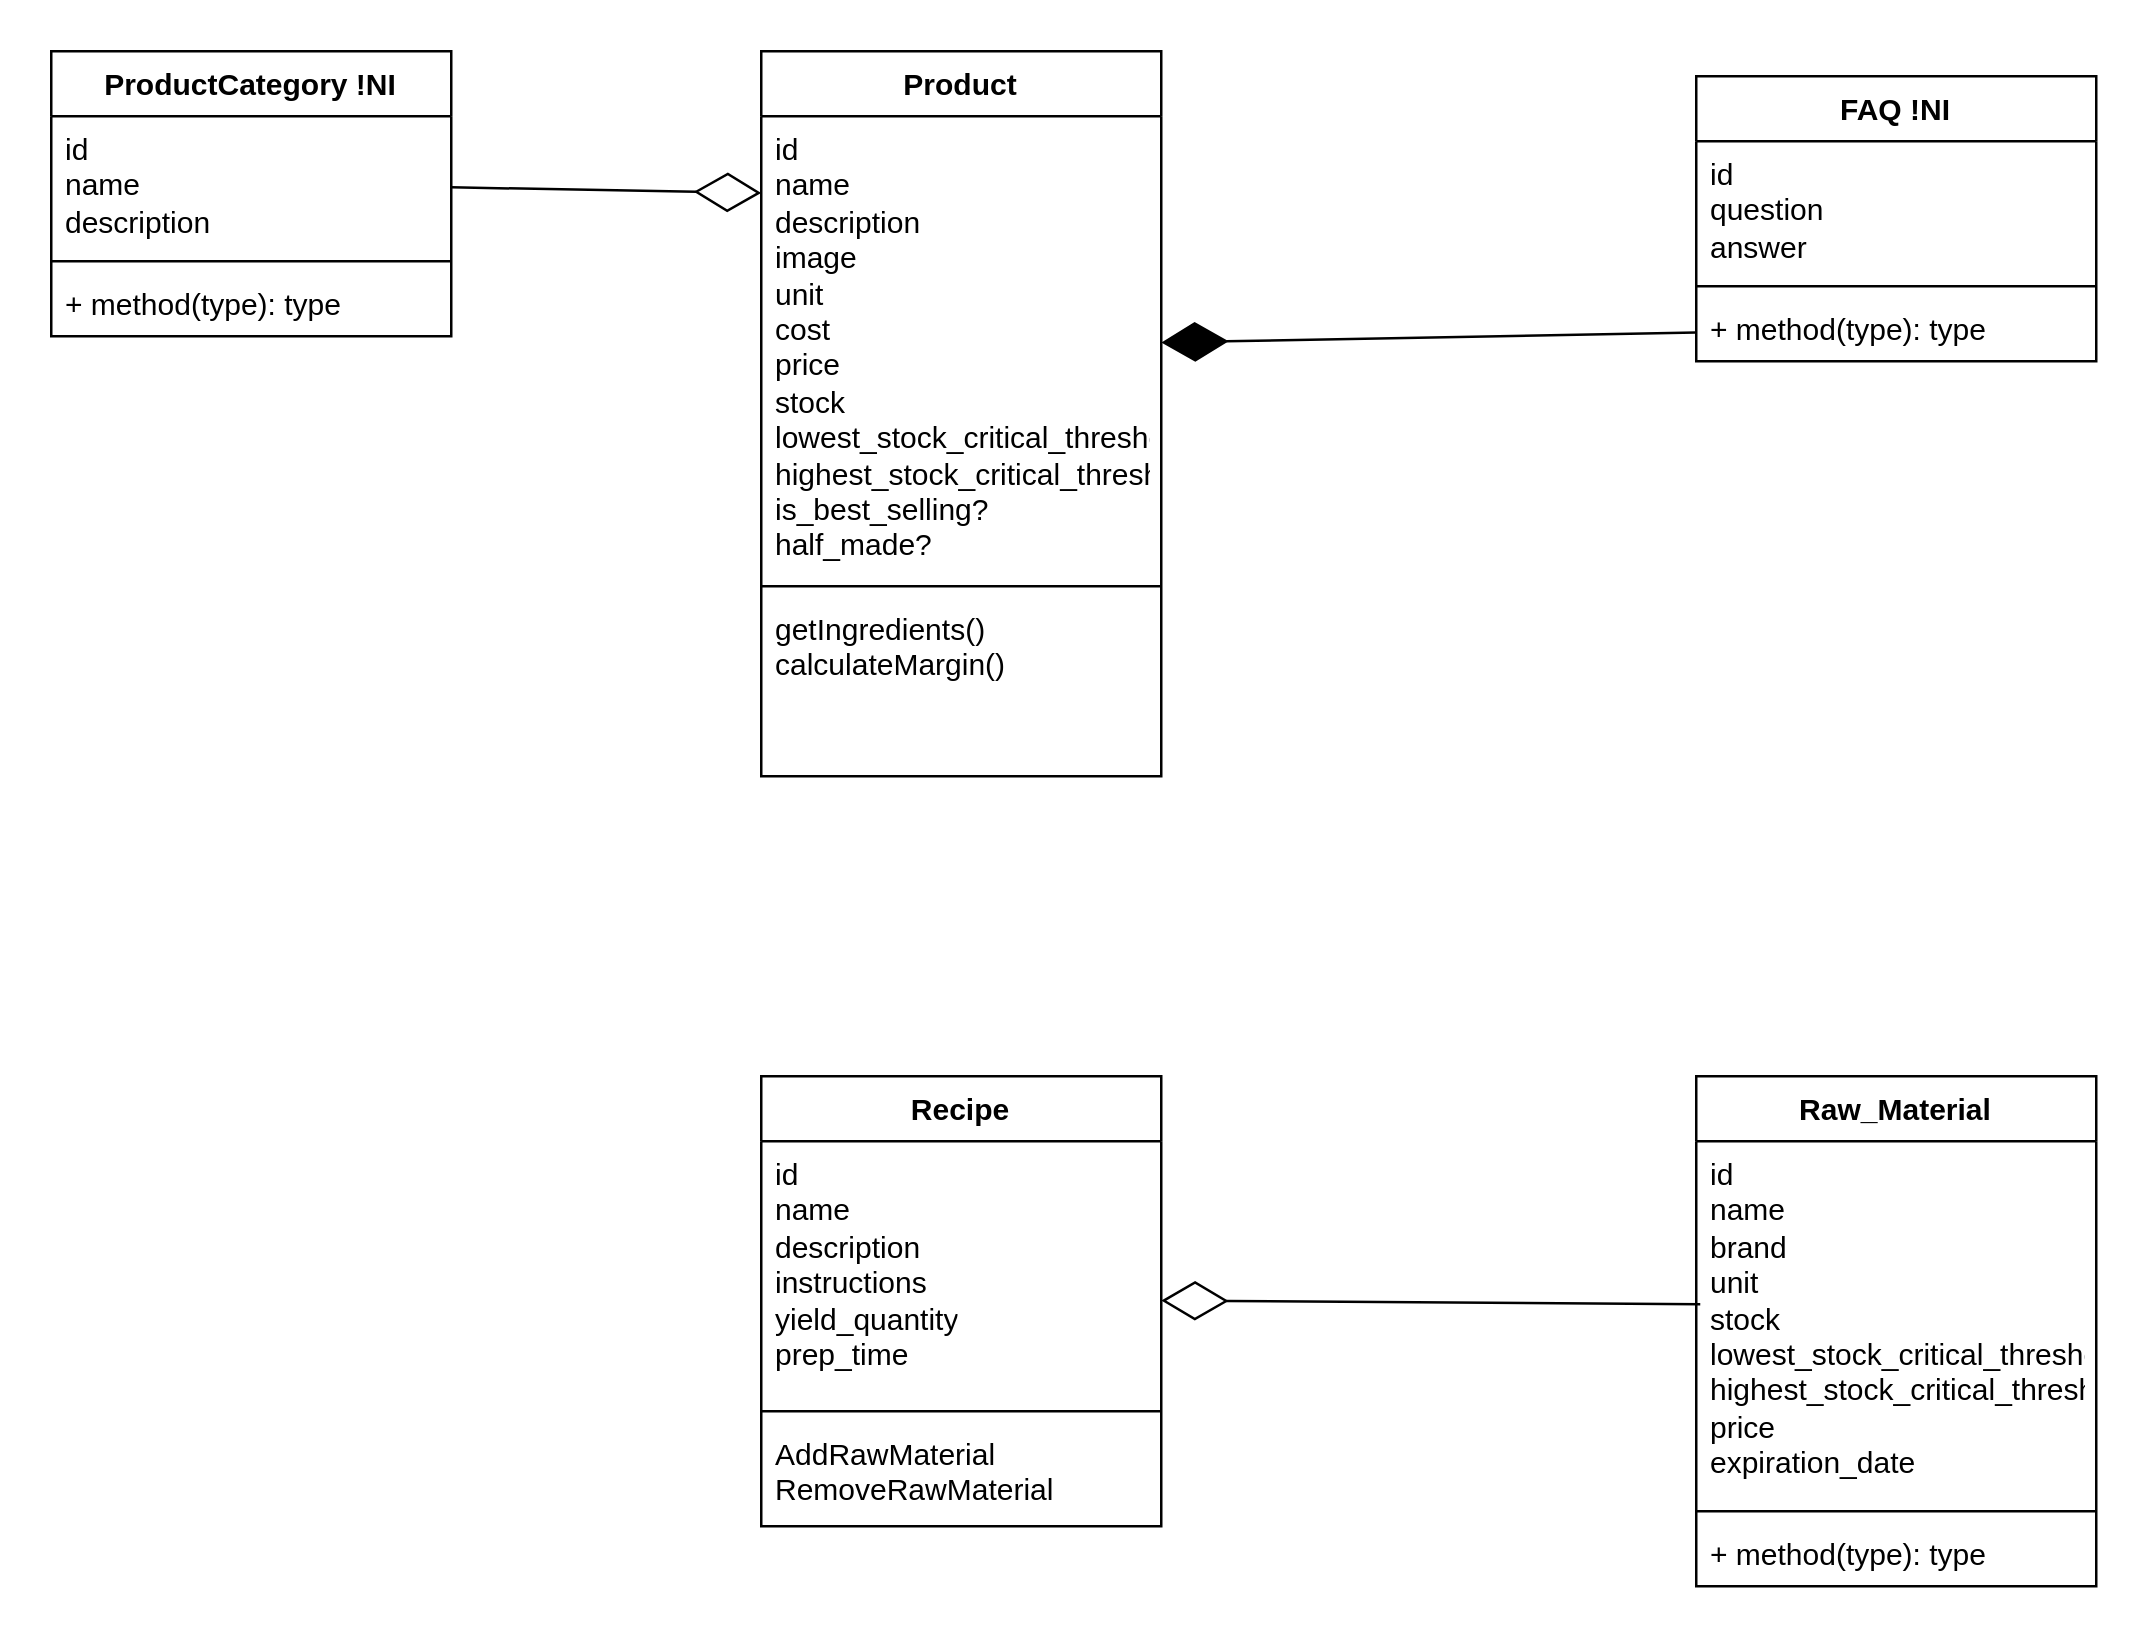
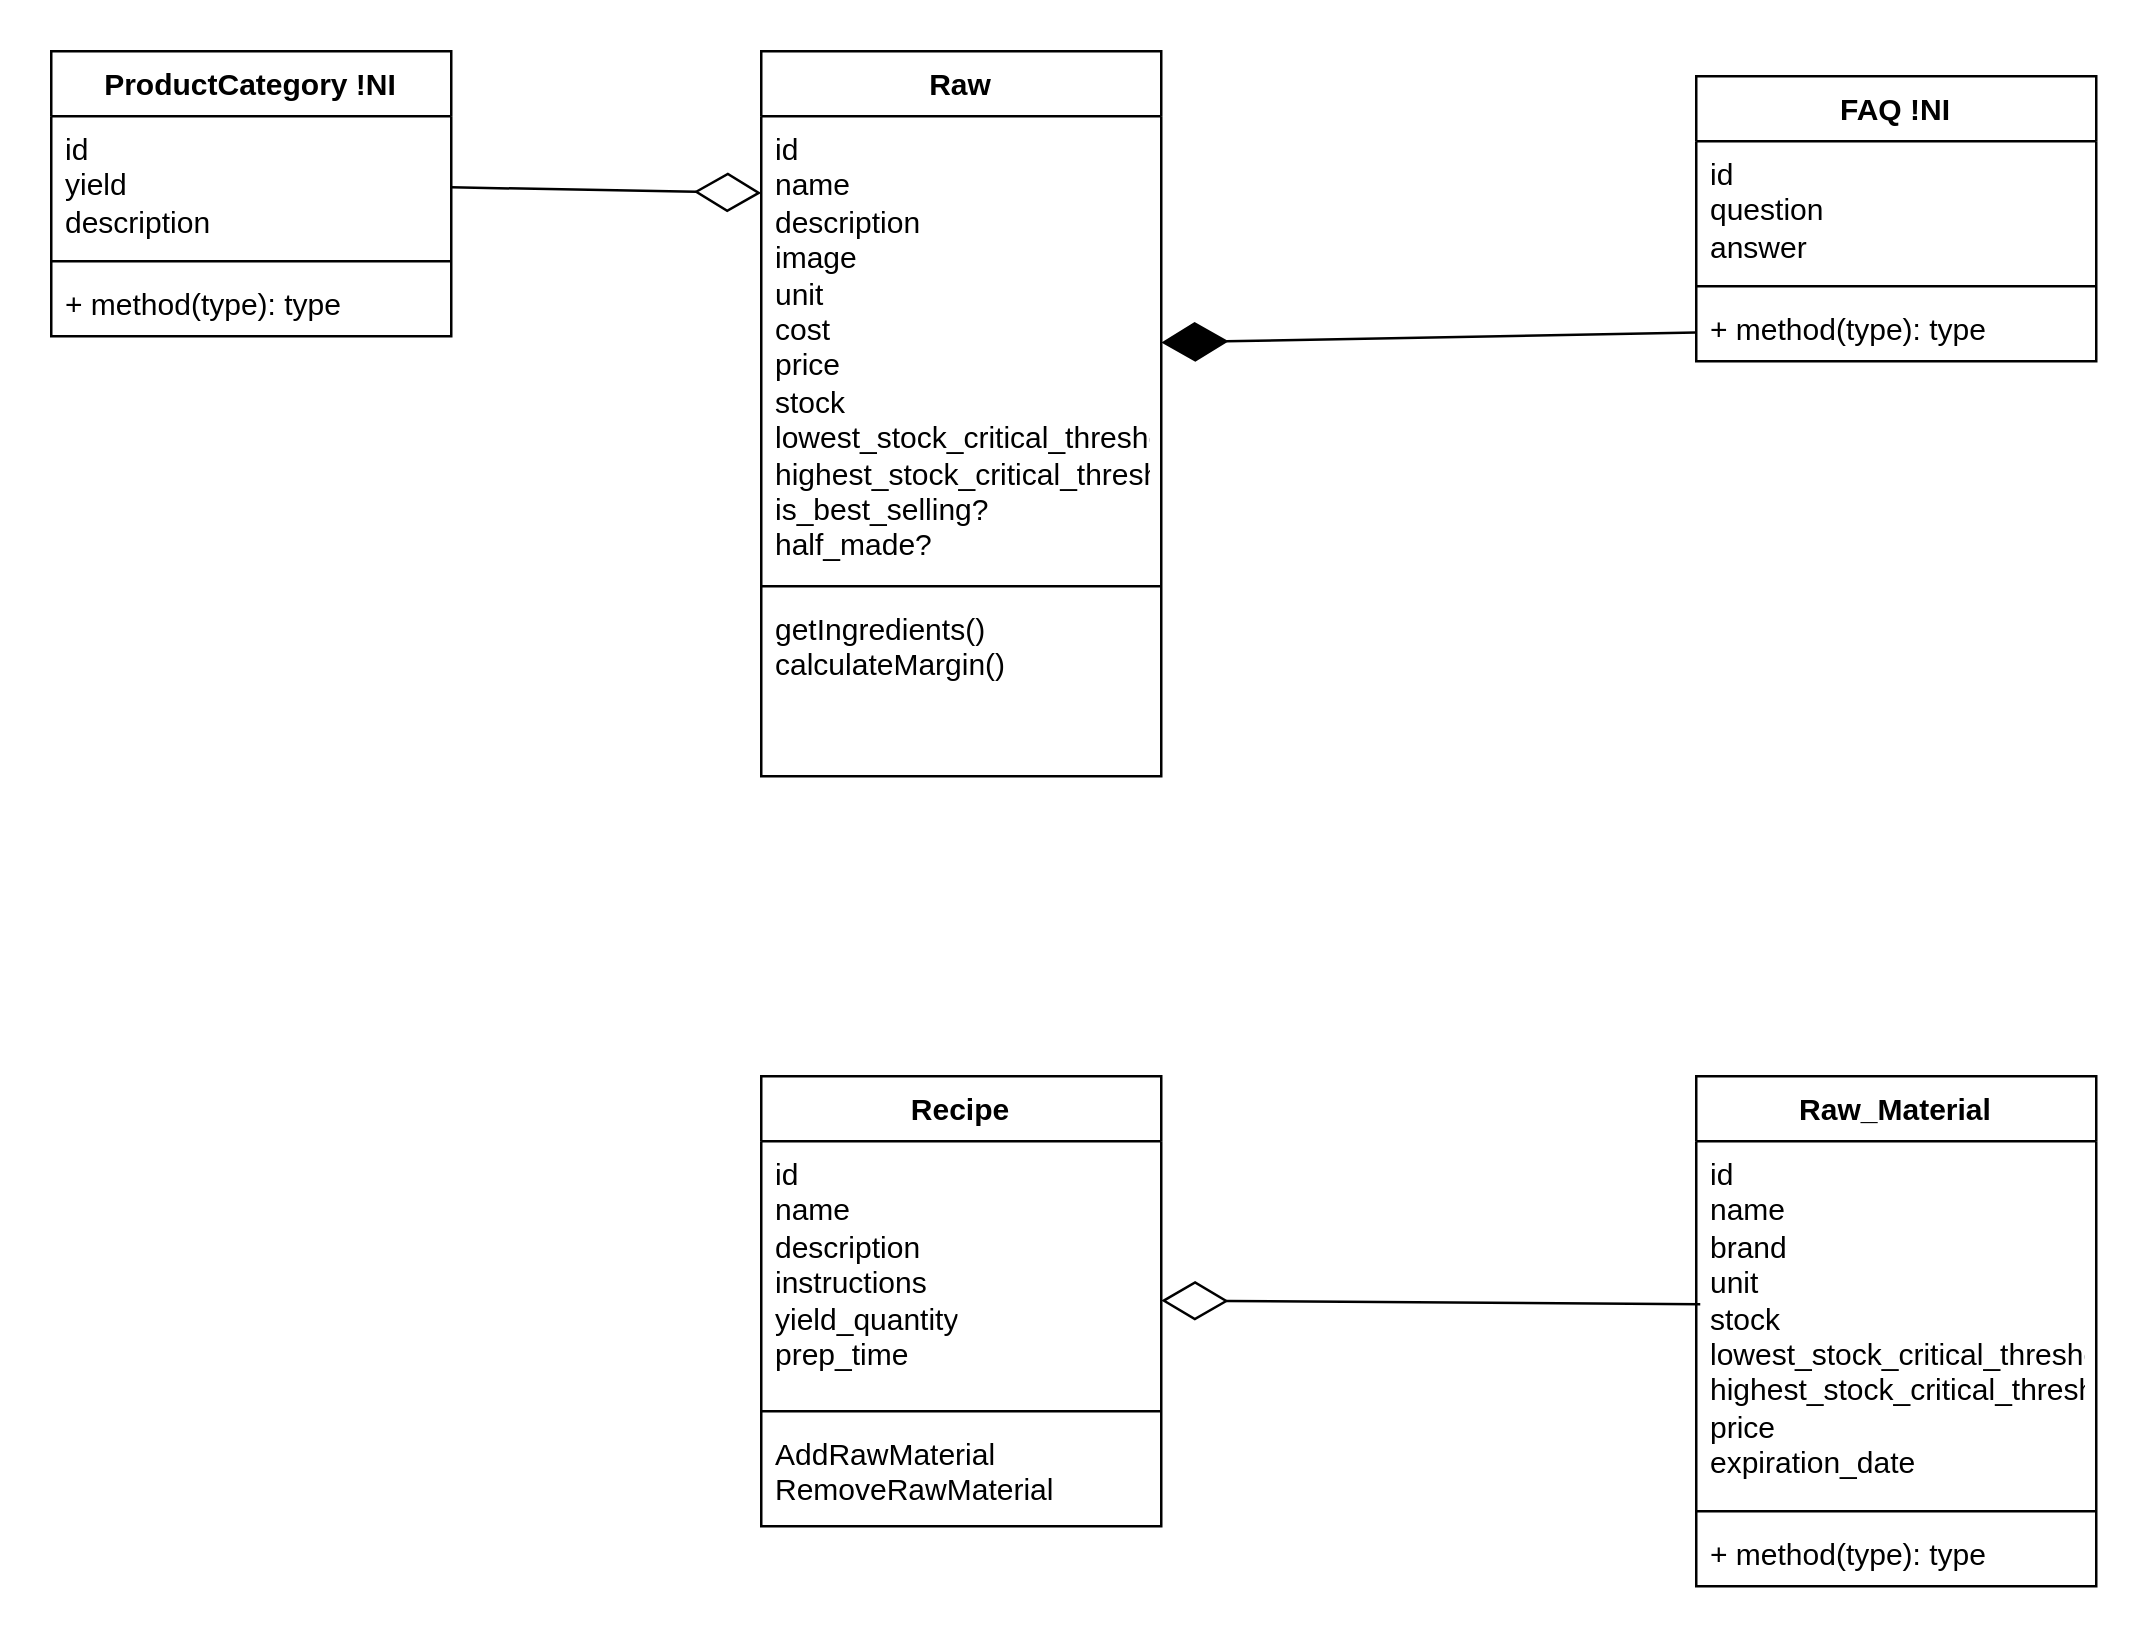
node "Product": label "Product" -> "Raw"
node "id name description": label "id name description" -> "id yield description"
